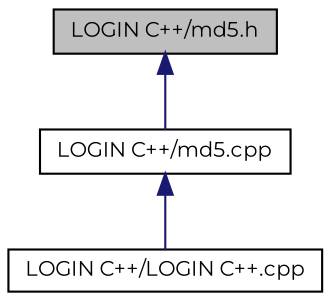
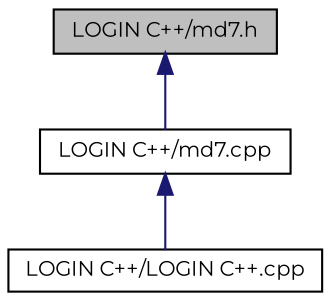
node "LOGIN C++/md5.h": label "LOGIN C++/md5.h" -> "LOGIN C++/md7.h"
node "LOGIN C++/md5.cpp": label "LOGIN C++/md5.cpp" -> "LOGIN C++/md7.cpp"
